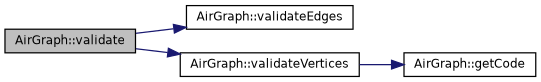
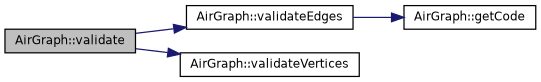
edge "AirGraph::validateVertices" -> "AirGraph::getCode": now "AirGraph::validateEdges" -> "AirGraph::getCode"
